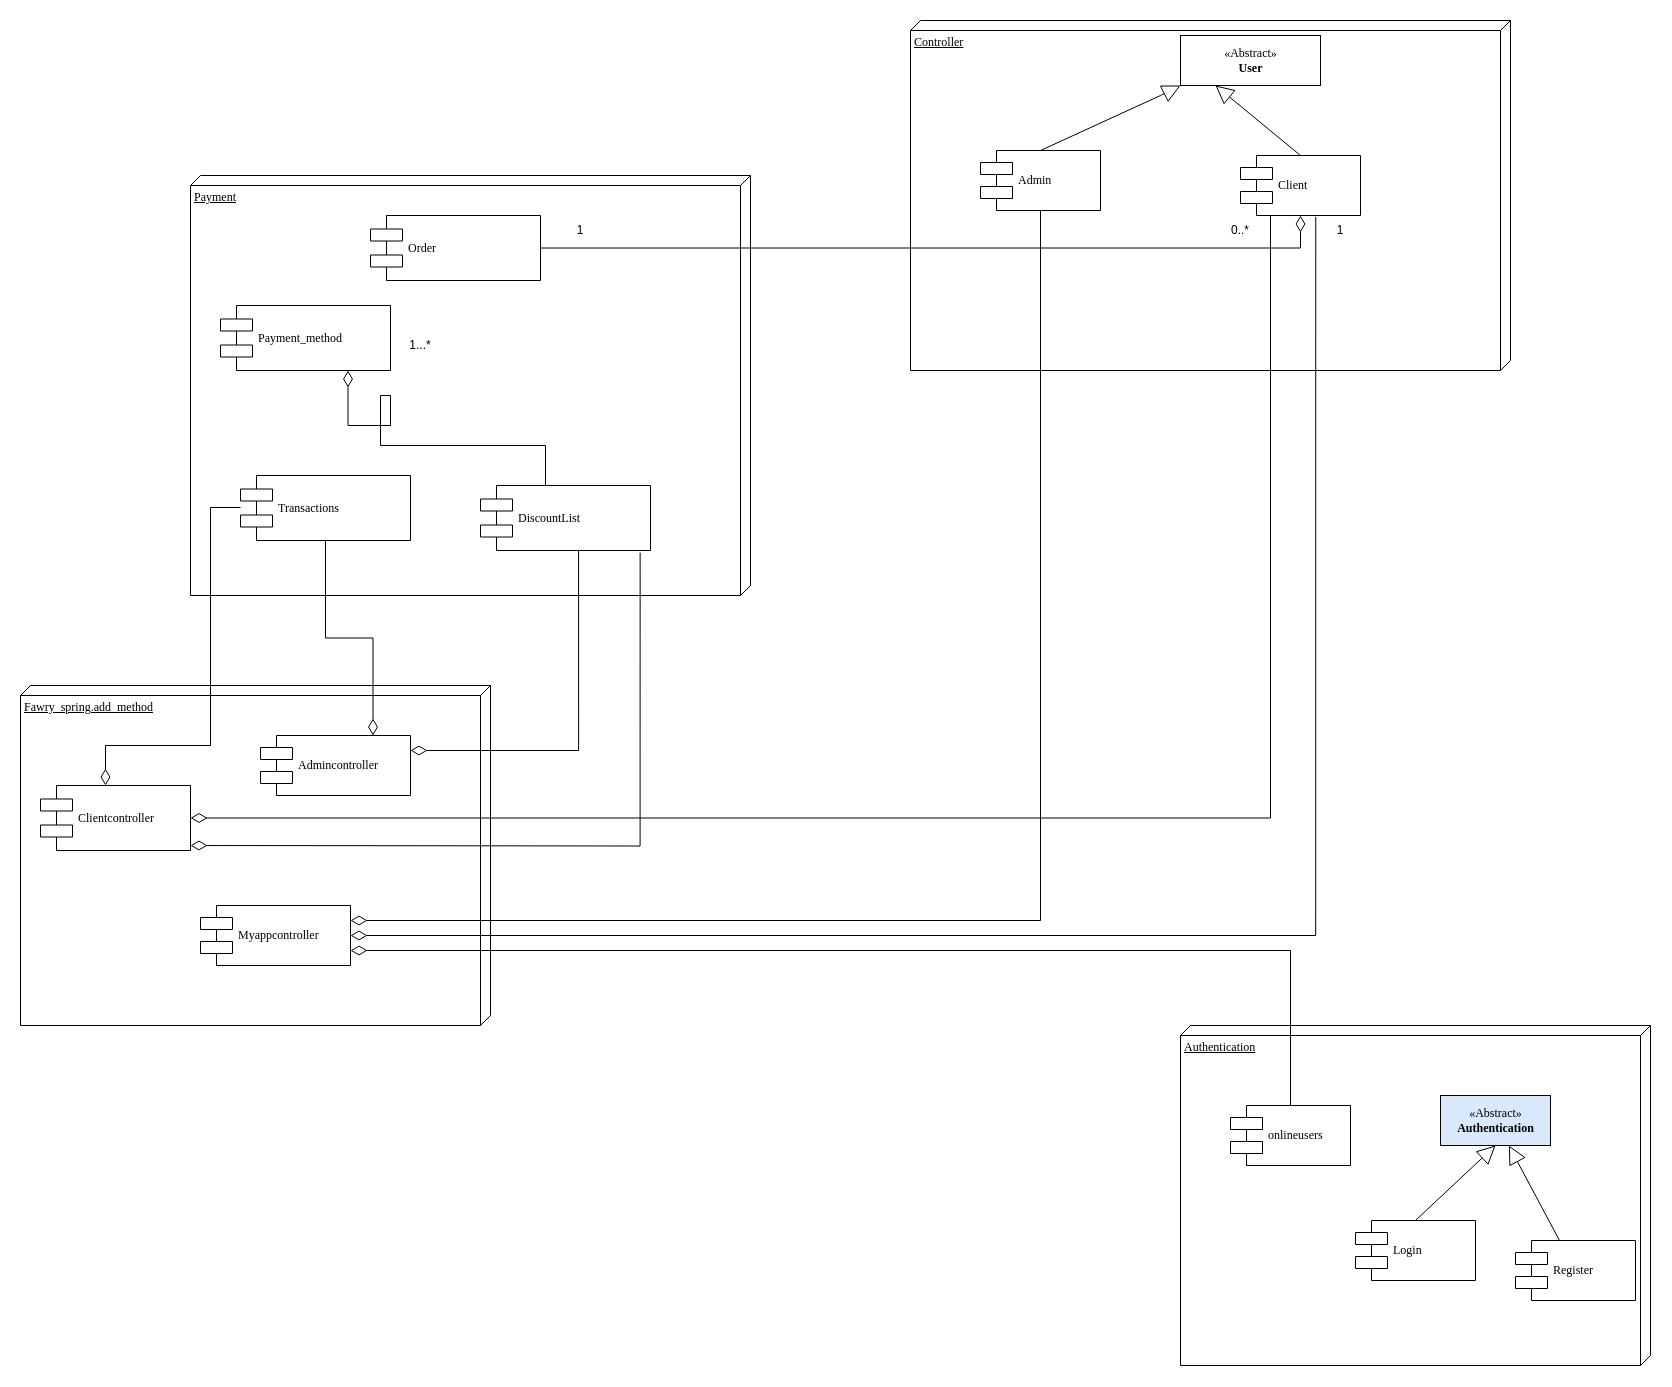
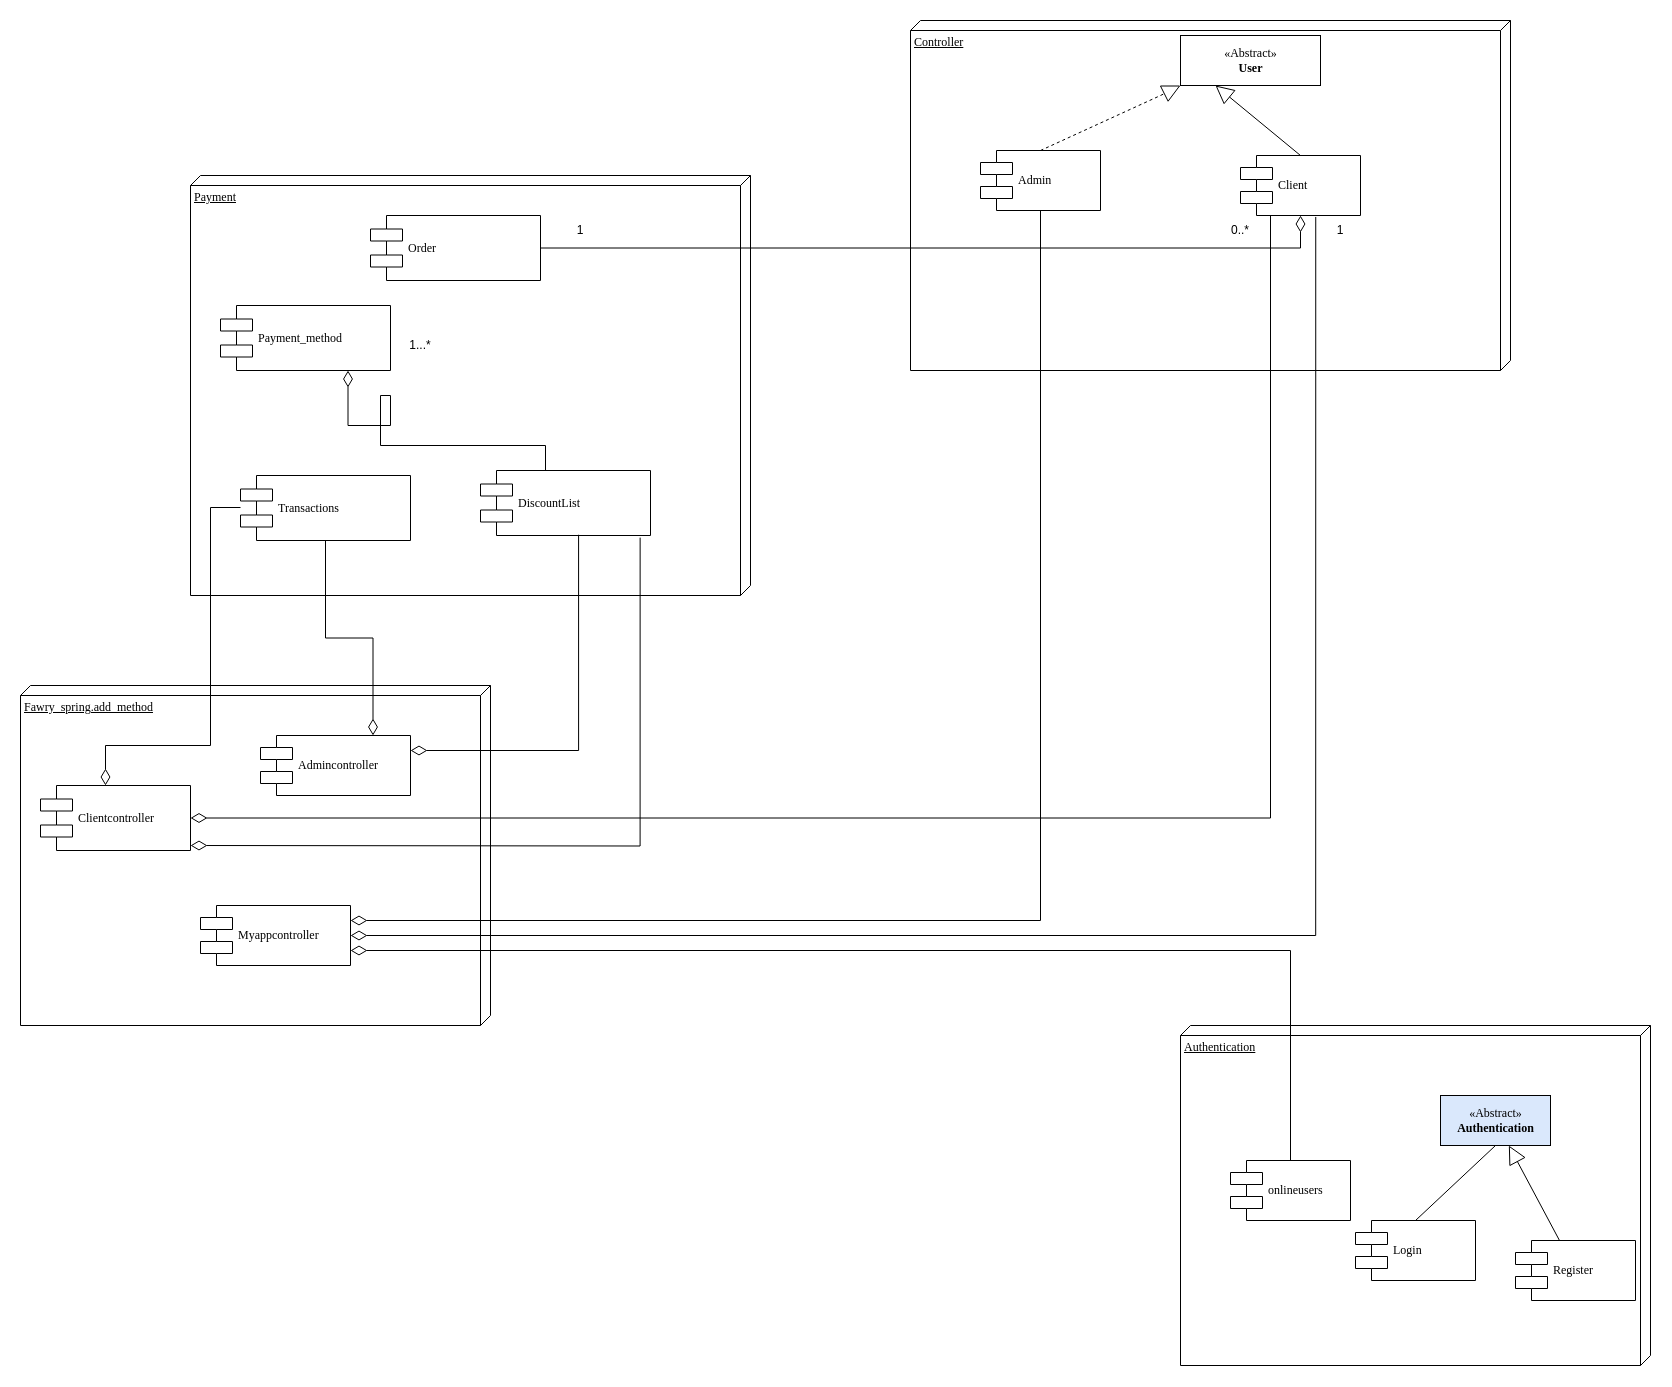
edge "Admin" -> "«Abstract» User": style solid -> dashed
node "DiscountList": moved (566, 518) -> (566, 503)
node "onlineusers": moved (1291, 1136) -> (1291, 1191)
edge "Login" -> "«Abstract» Authentication": arrowhead block -> none
